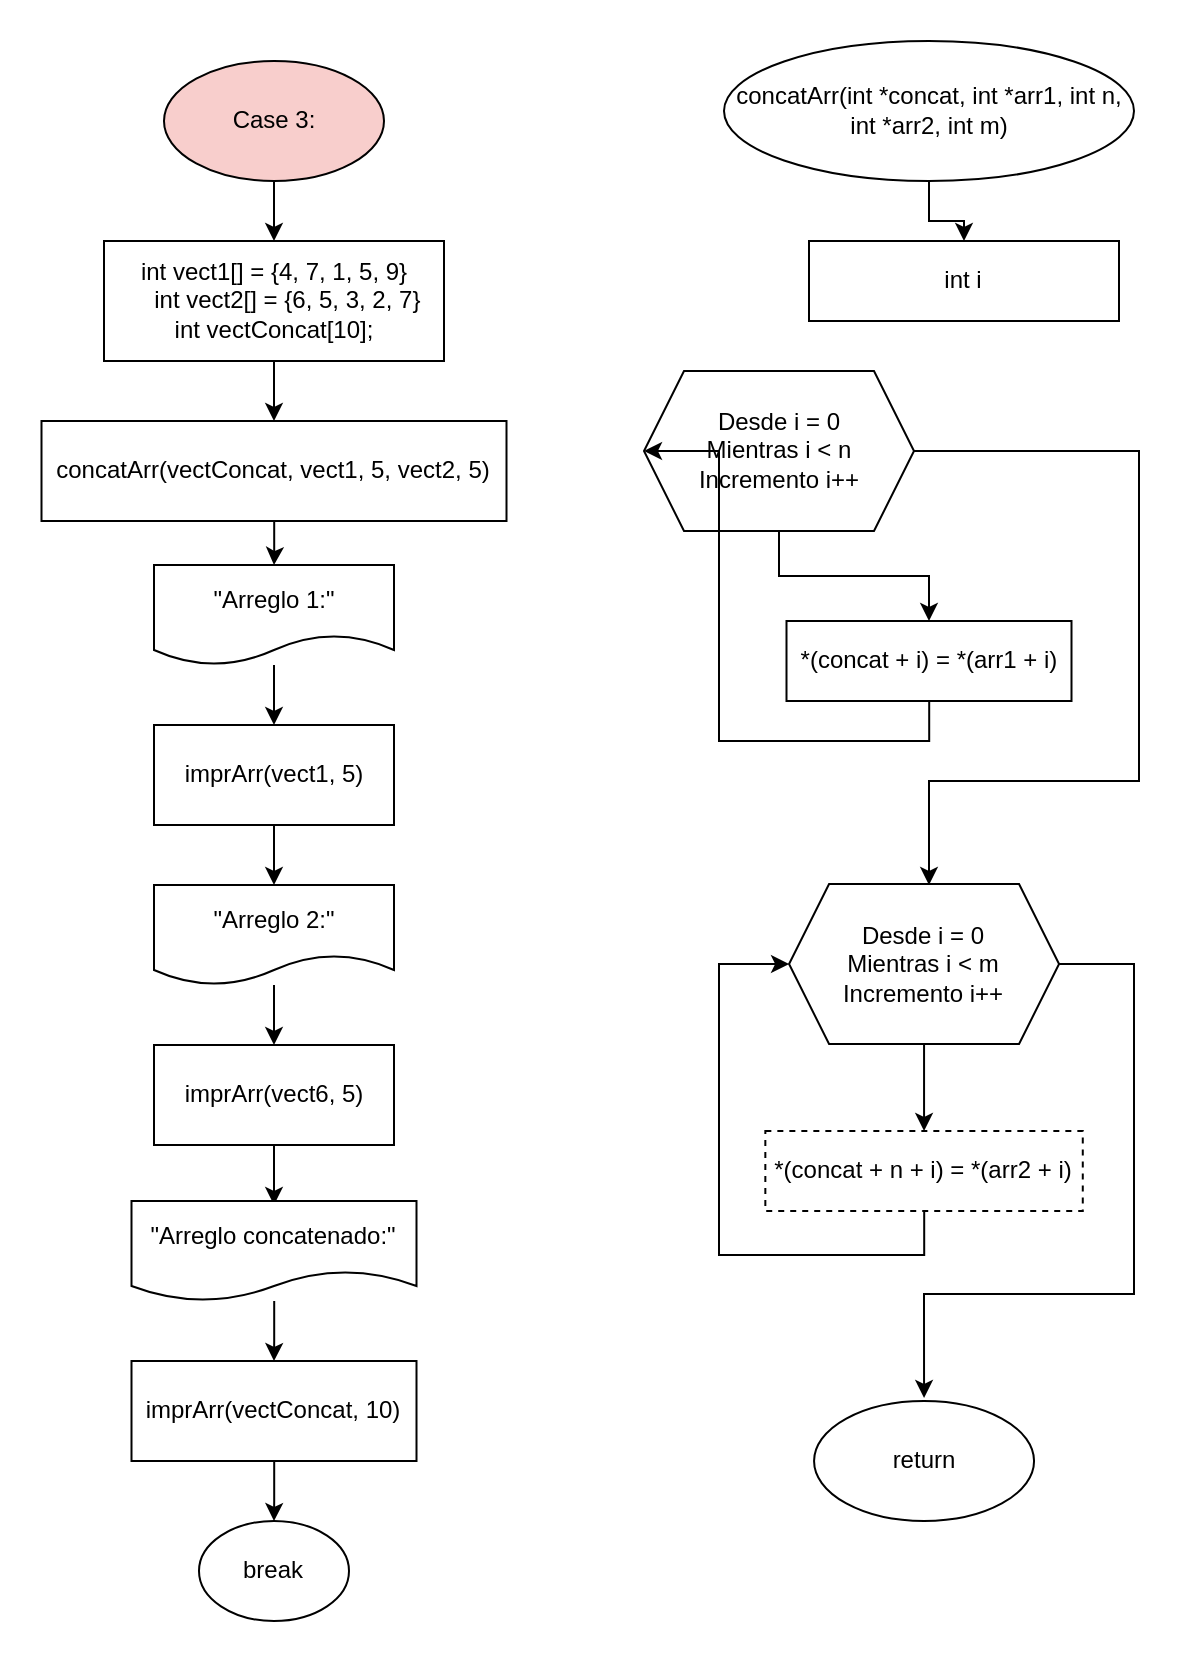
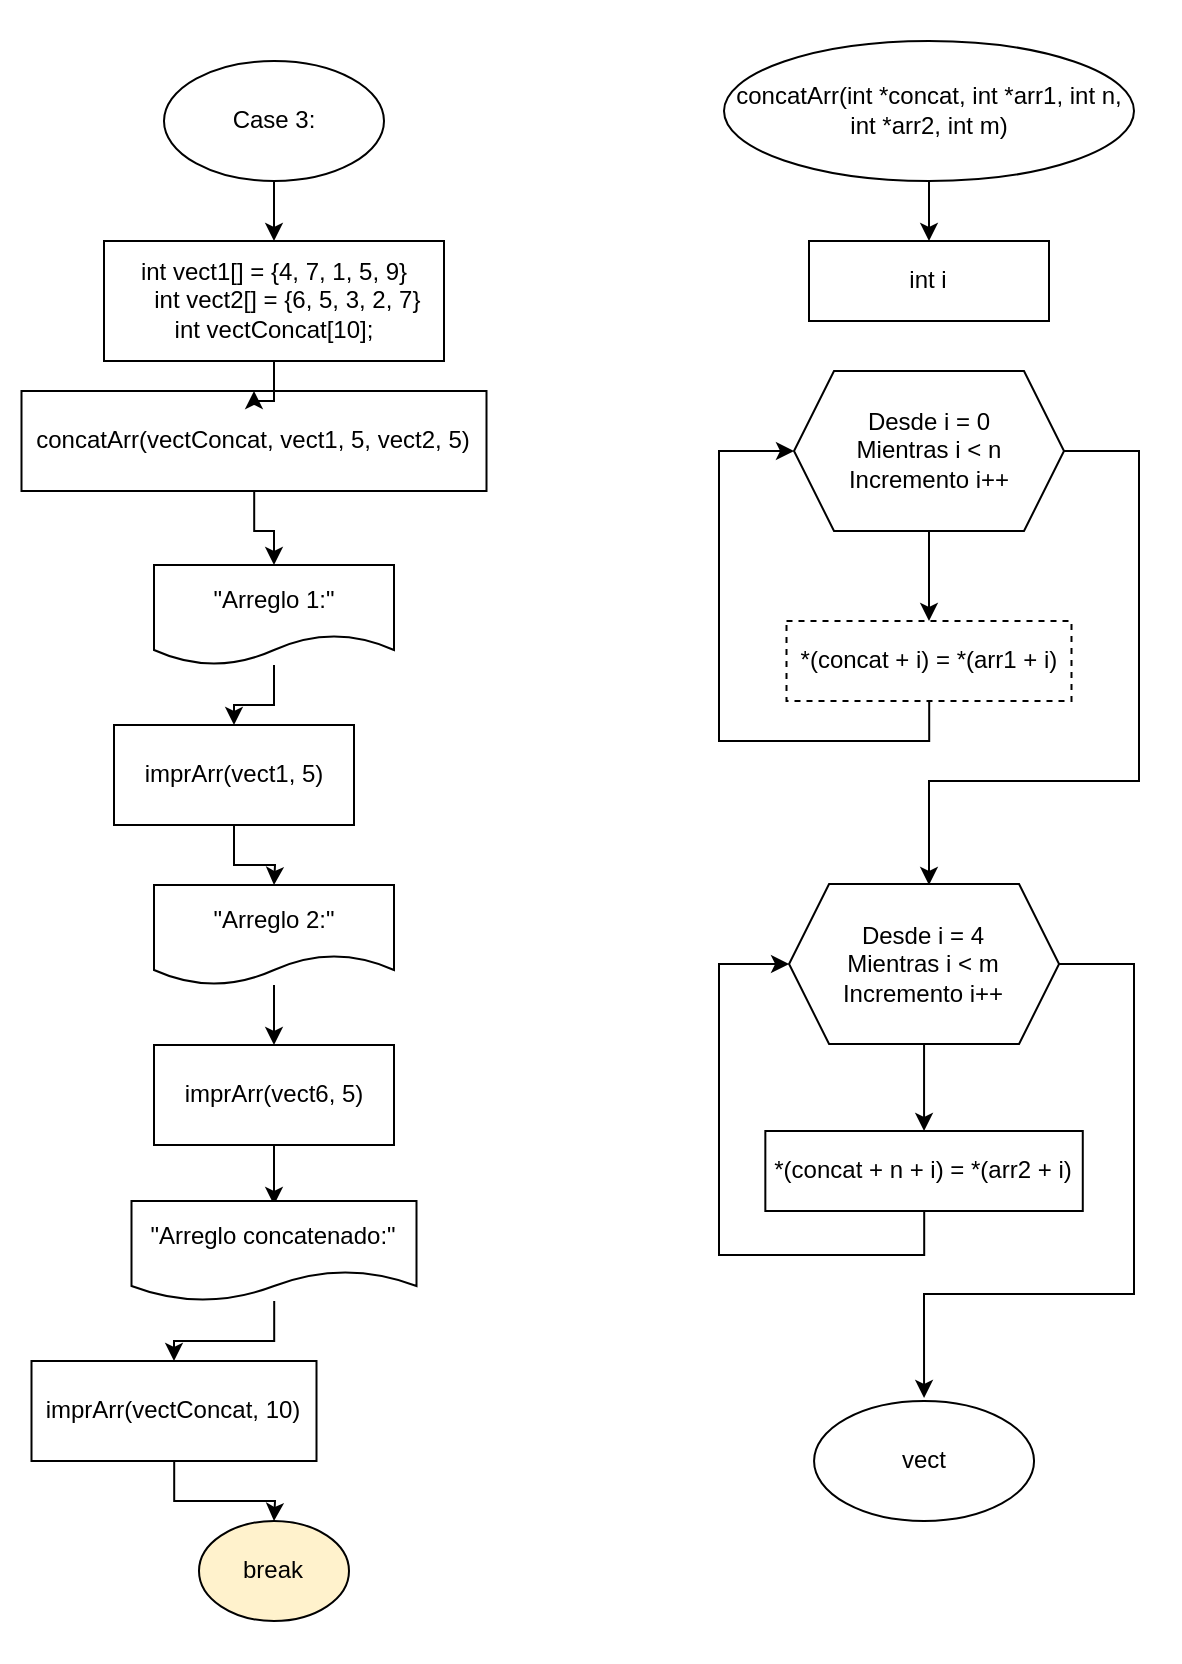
node "Case 3:": fillcolor #f8cecc -> #ffffff
node "int i": size 310x80 -> 240x80
node "Desde i = 0 Mientras i < n Incremento i++": moved (779, 451) -> (929, 451)
node "concatArr(vectConcat, vect1, 5, vect2, 5)": moved (274, 471) -> (254, 441)
node "*(concat + i) = *(arr1 + i)": style solid -> dashed
node "imprArr(vect1, 5)": moved (274, 775) -> (234, 775)
node "Desde i = 0 Mientras i < m Incremento i++": label "Desde i = 0 Mientras i < m Incremento i++" -> "Desde i = 4 Mientras i < m Incremento i++"
node "*(concat + n + i) = *(arr2 + i)": style dashed -> solid
node "imprArr(vectConcat, 10)": moved (274, 1411) -> (174, 1411)
node "return": label "return" -> "vect"
node "break": fillcolor #ffffff -> #fff2cc
